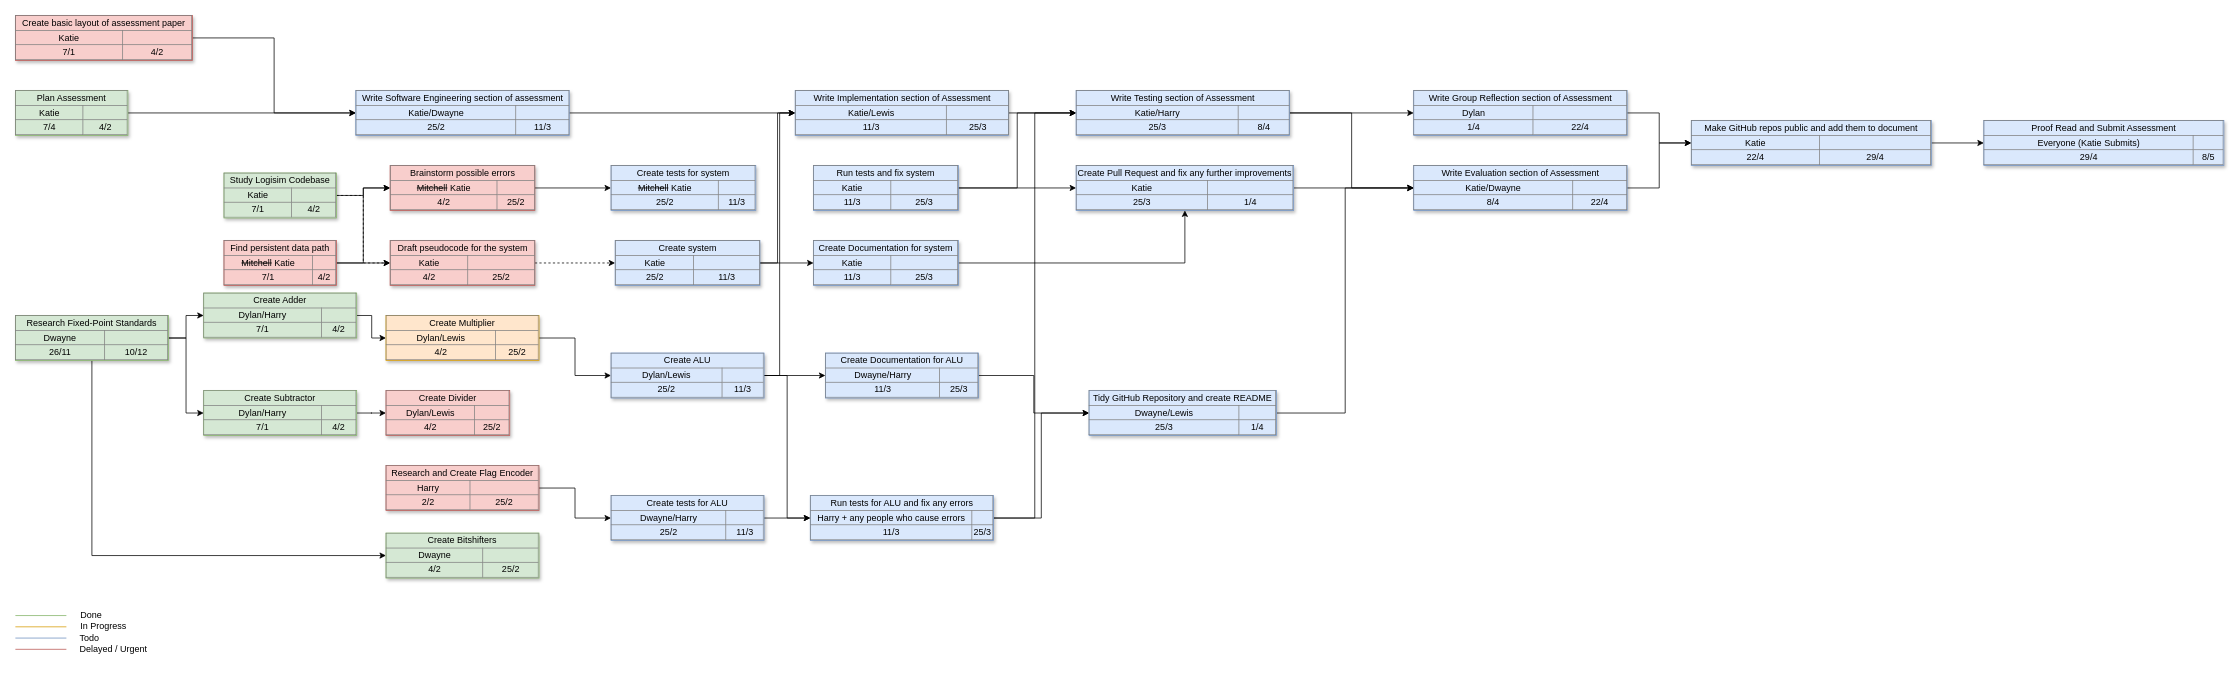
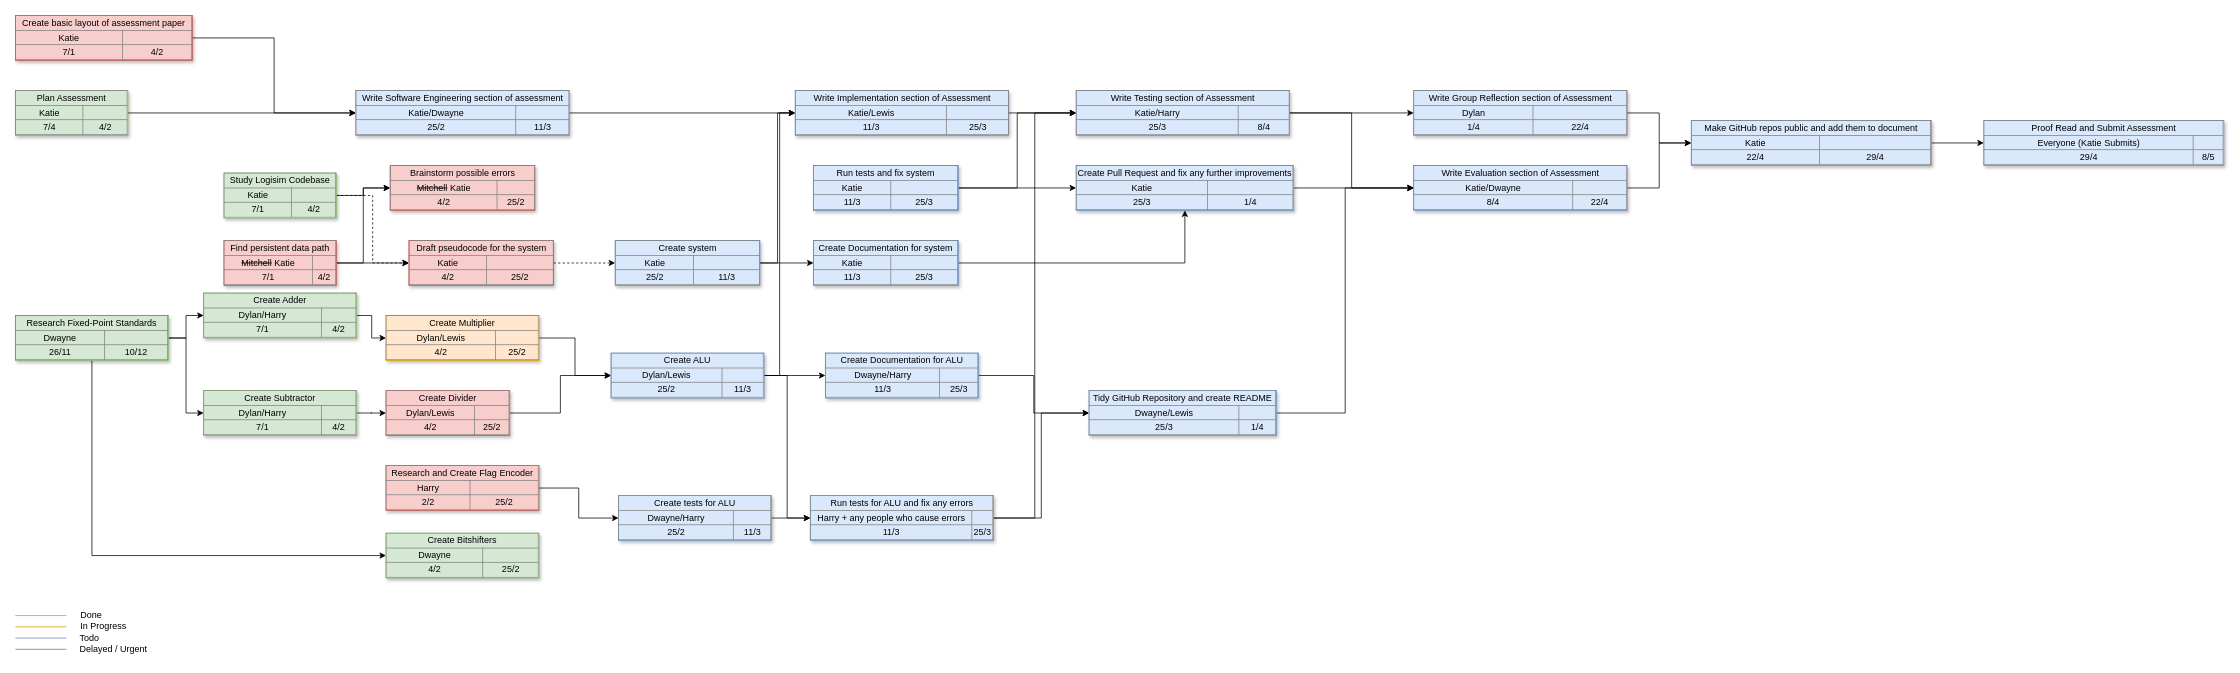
edge "Brainstorm possible errors Mitchell Katie 4/2 25/2" -> "Create tests for system Mitchell Katie 25/2 11/3": removed
node "Create tests for system Mitchell Katie 25/2 11/3": removed
node "Draft pseudocode for the system Katie 4/2 25/2": moved (462, 263) -> (481, 263)
edge "Create Divider Dylan/Lewis 4/2 25/2" -> "Create ALU Dylan/Lewis 25/2 11/3": added
node "Create tests for ALU Dwayne/Harry 25/2 11/3": moved (687, 518) -> (695, 518)
